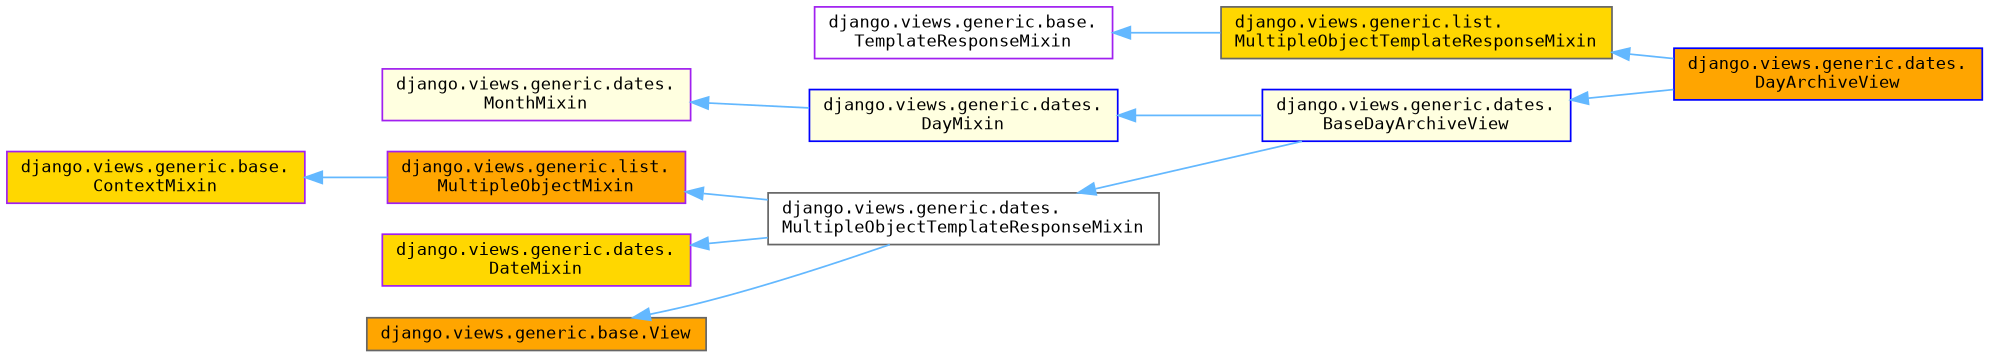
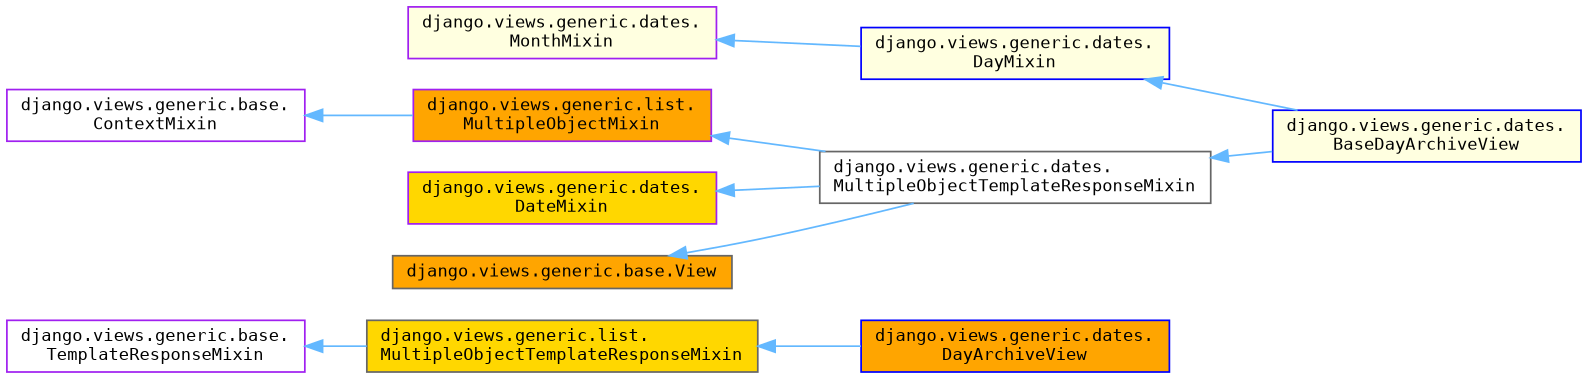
edge "django.views.generic.dates. DayArchiveView" -> "django.views.generic.dates. BaseDayArchiveView": removed
node "django.views.generic.base. ContextMixin": fillcolor gold -> white
